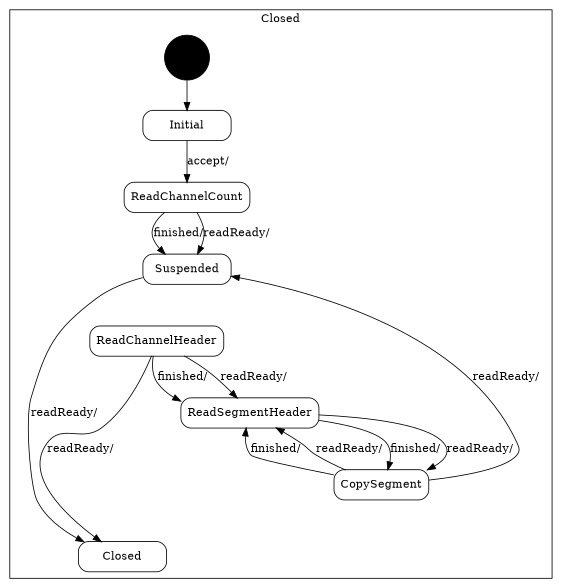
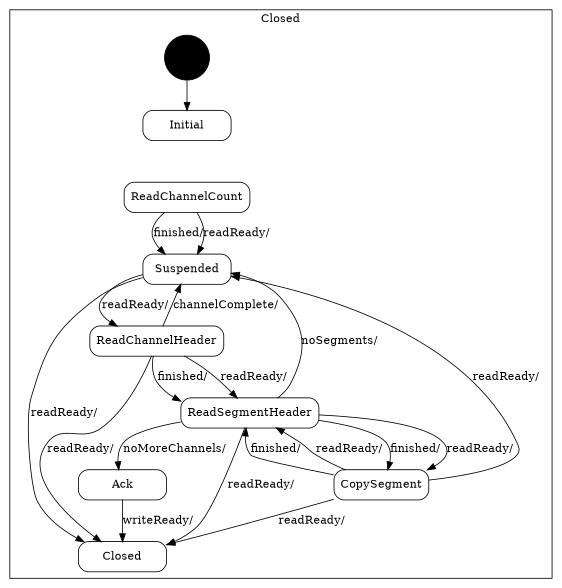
edge "Initial" -> "ReadChannelCount": removed, label "accept/"
edge "Suspended" -> "ReadChannelHeader": added, label "readReady/"
edge "ReadChannelHeader" -> "Suspended": added, label "channelComplete/"
edge "ReadSegmentHeader" -> "Suspended": added, label "noSegments/"
node "Ack": added
edge "ReadSegmentHeader" -> "Closed": added, label "readReady/"
edge "CopySegment" -> "Closed": added, label "readReady/"
